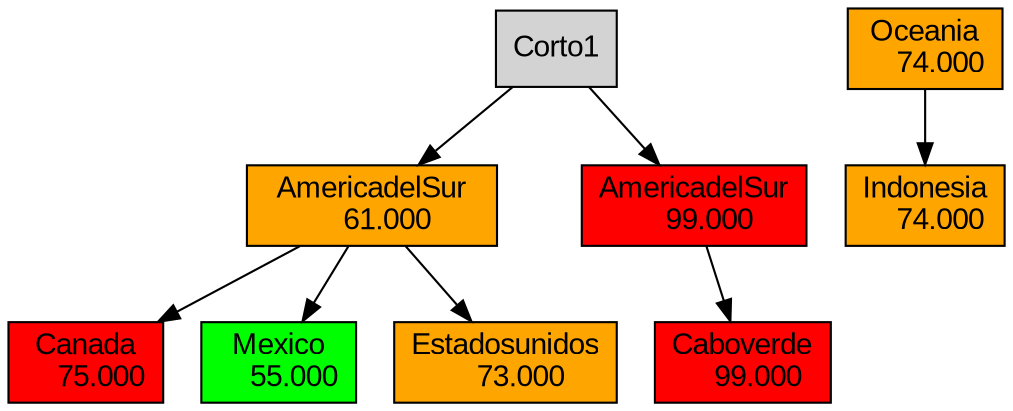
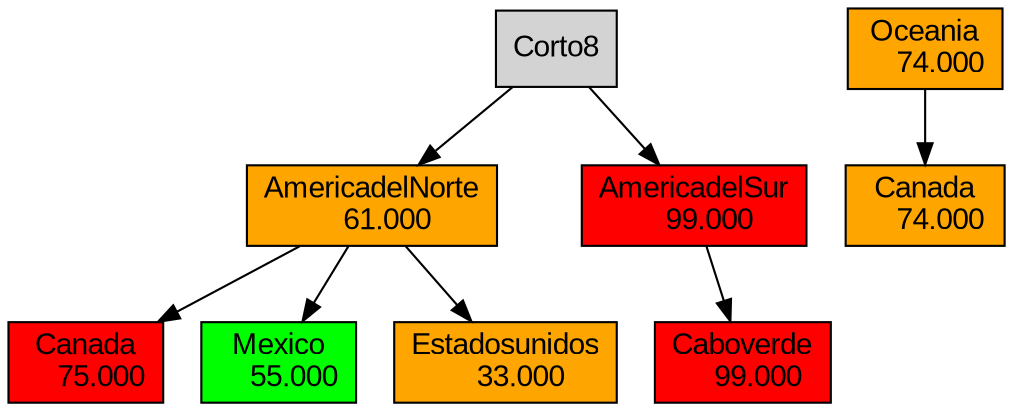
node "Corto1": label "Corto1" -> "Corto8"
node "AmericadelSur 61.000": label "AmericadelSur 61.000" -> "AmericadelNorte 61.000"
node "Indonesia 74.000": label "Indonesia 74.000" -> "Canada 74.000"
node "Estadosunidos 73.000": label "Estadosunidos 73.000" -> "Estadosunidos 33.000"
